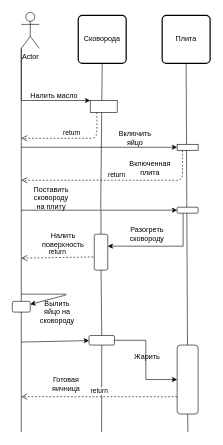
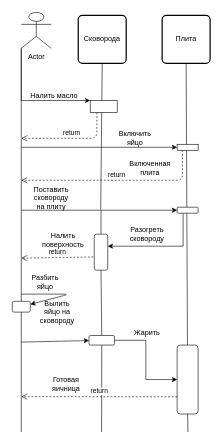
node "Actor": size 18x36 -> 30x36
node "Разбить яйцо": added
node "Жарить": moved (147, 357) -> (147, 333)
